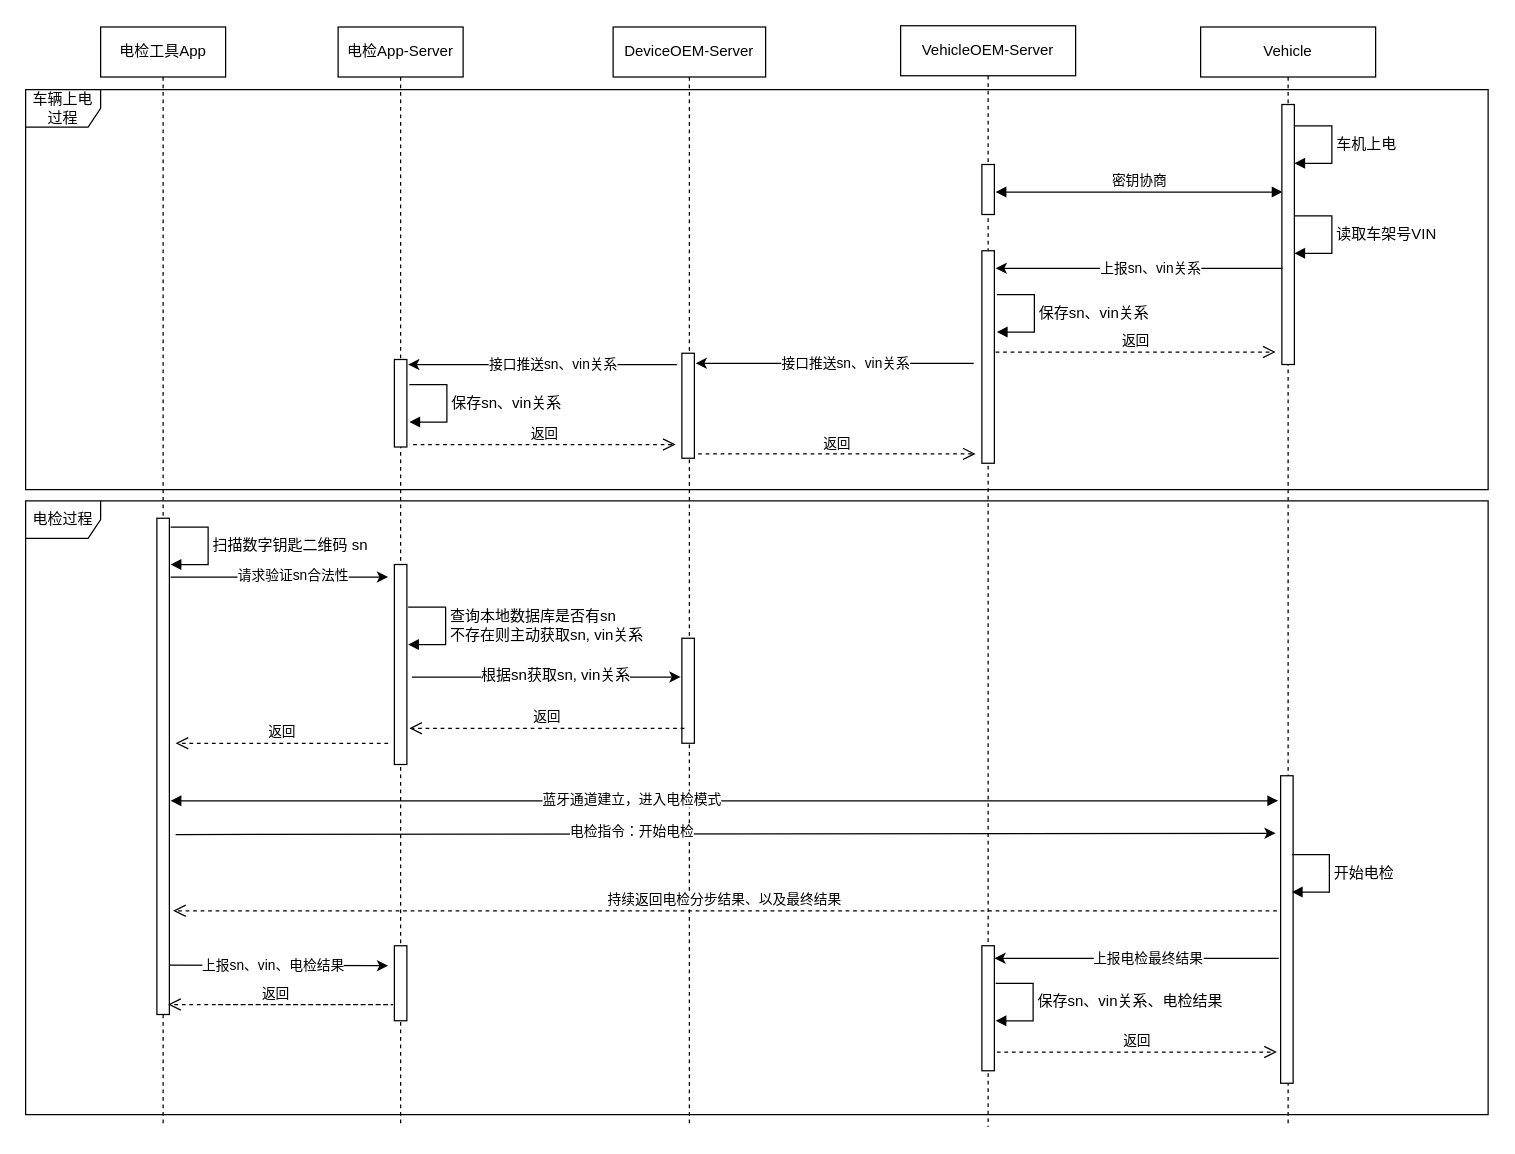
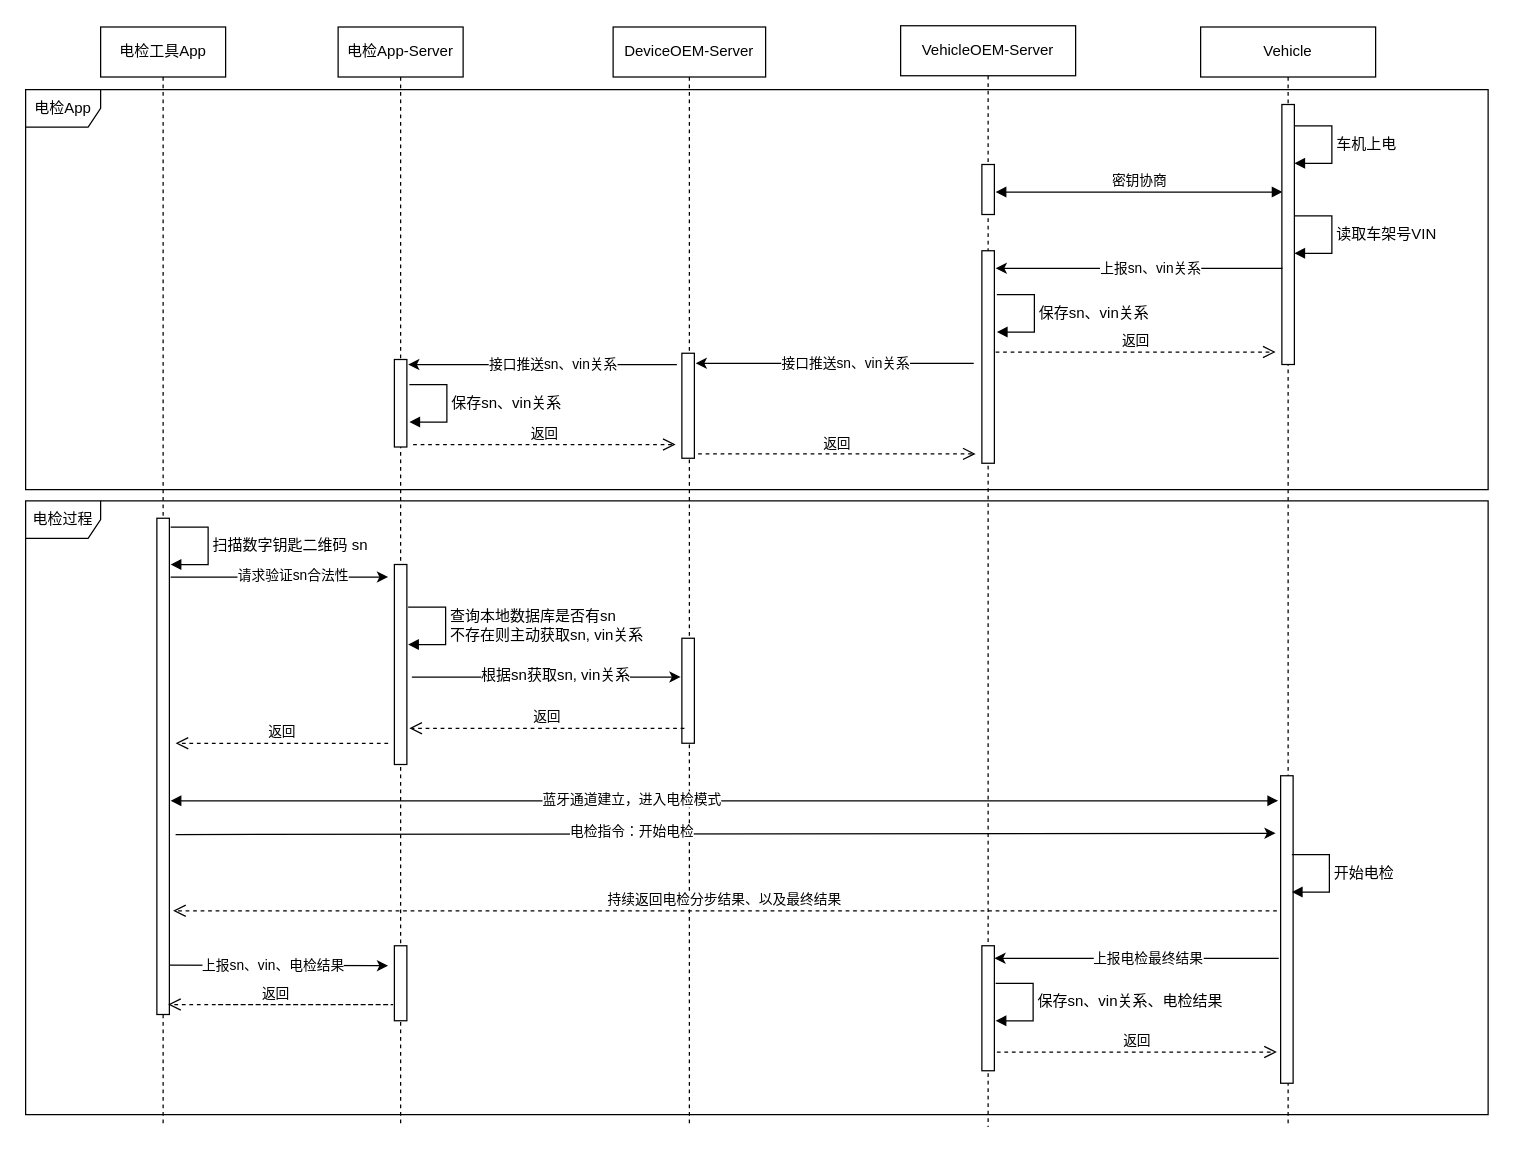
node "车辆上电过程": label "车辆上电过程" -> "电检App"
